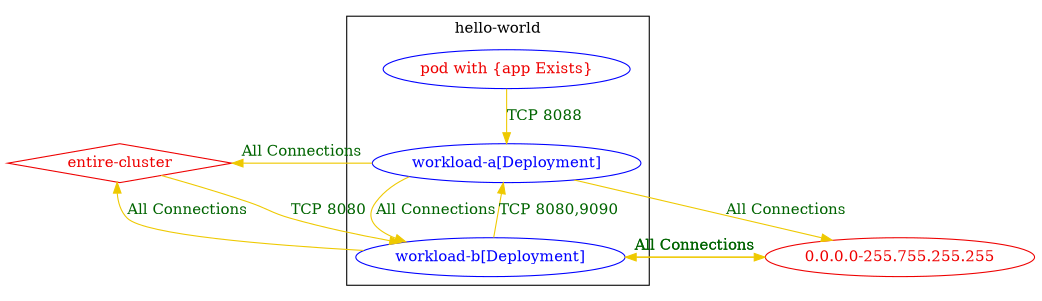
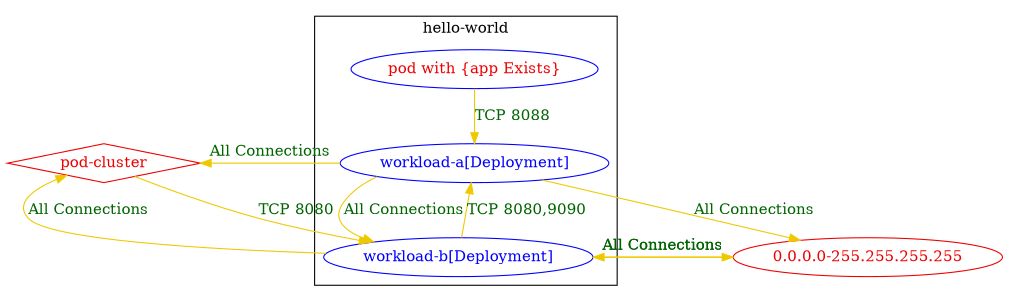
node "entire-cluster": label "entire-cluster" -> "pod-cluster"
node "0.0.0.0-255.755.255.255": label "0.0.0.0-255.755.255.255" -> "0.0.0.0-255.255.255.255"
